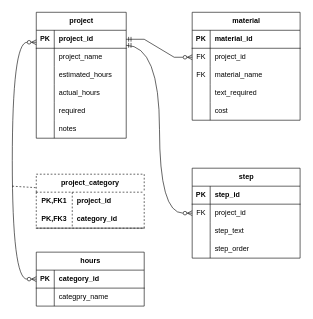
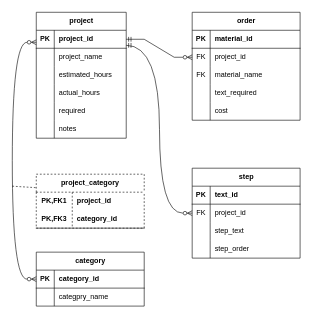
node "material": label "material" -> "order"
node "step_id": label "step_id" -> "text_id"
node "hours": label "hours" -> "category"
